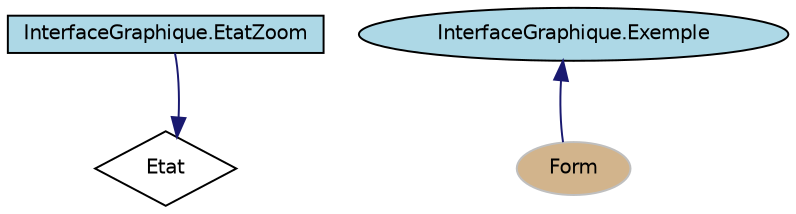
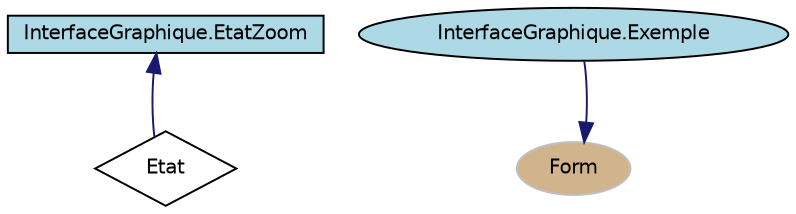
edge "InterfaceGraphique.EtatZoom" -> "Etat": reversed
edge "Form" -> "InterfaceGraphique.Exemple": reversed
